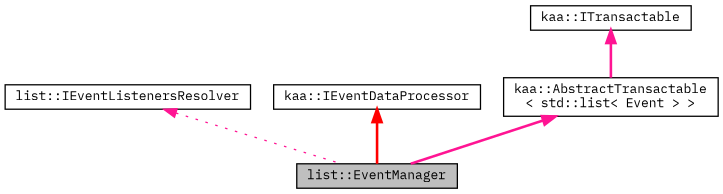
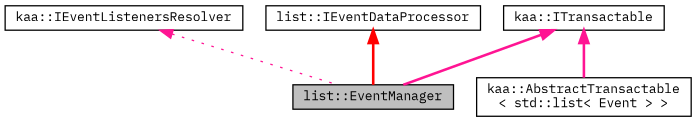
node "list::IEventListenersResolver": label "list::IEventListenersResolver" -> "kaa::IEventListenersResolver"
node "kaa::IEventDataProcessor": label "kaa::IEventDataProcessor" -> "list::IEventDataProcessor"
edge "list::EventManager" -> "kaa::AbstractTransactable < std::list< Event > >": now "list::EventManager" -> "kaa::ITransactable"
